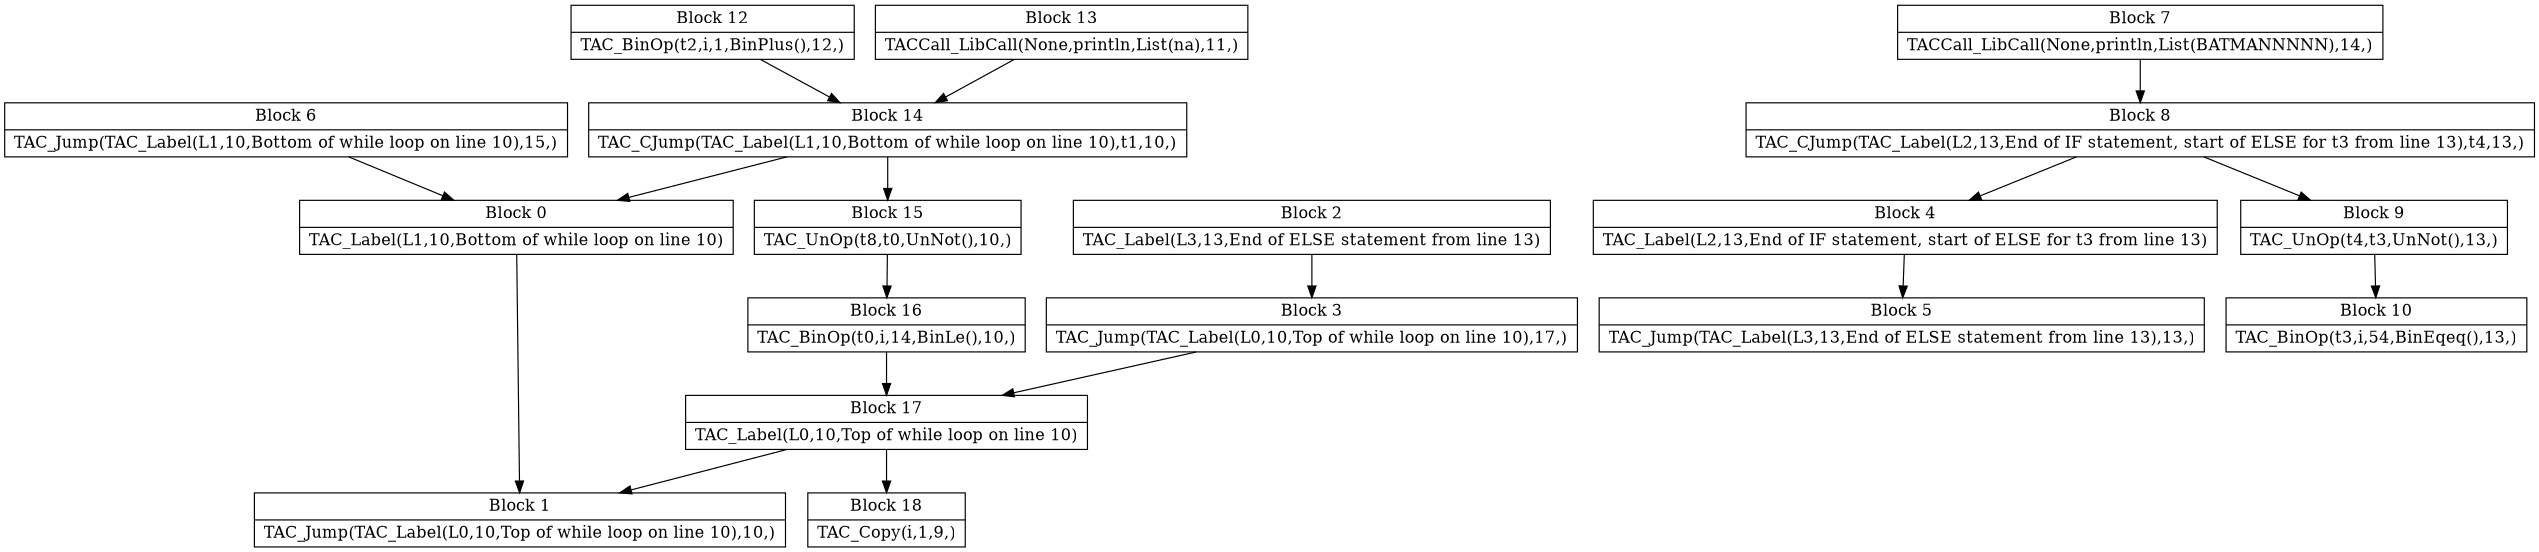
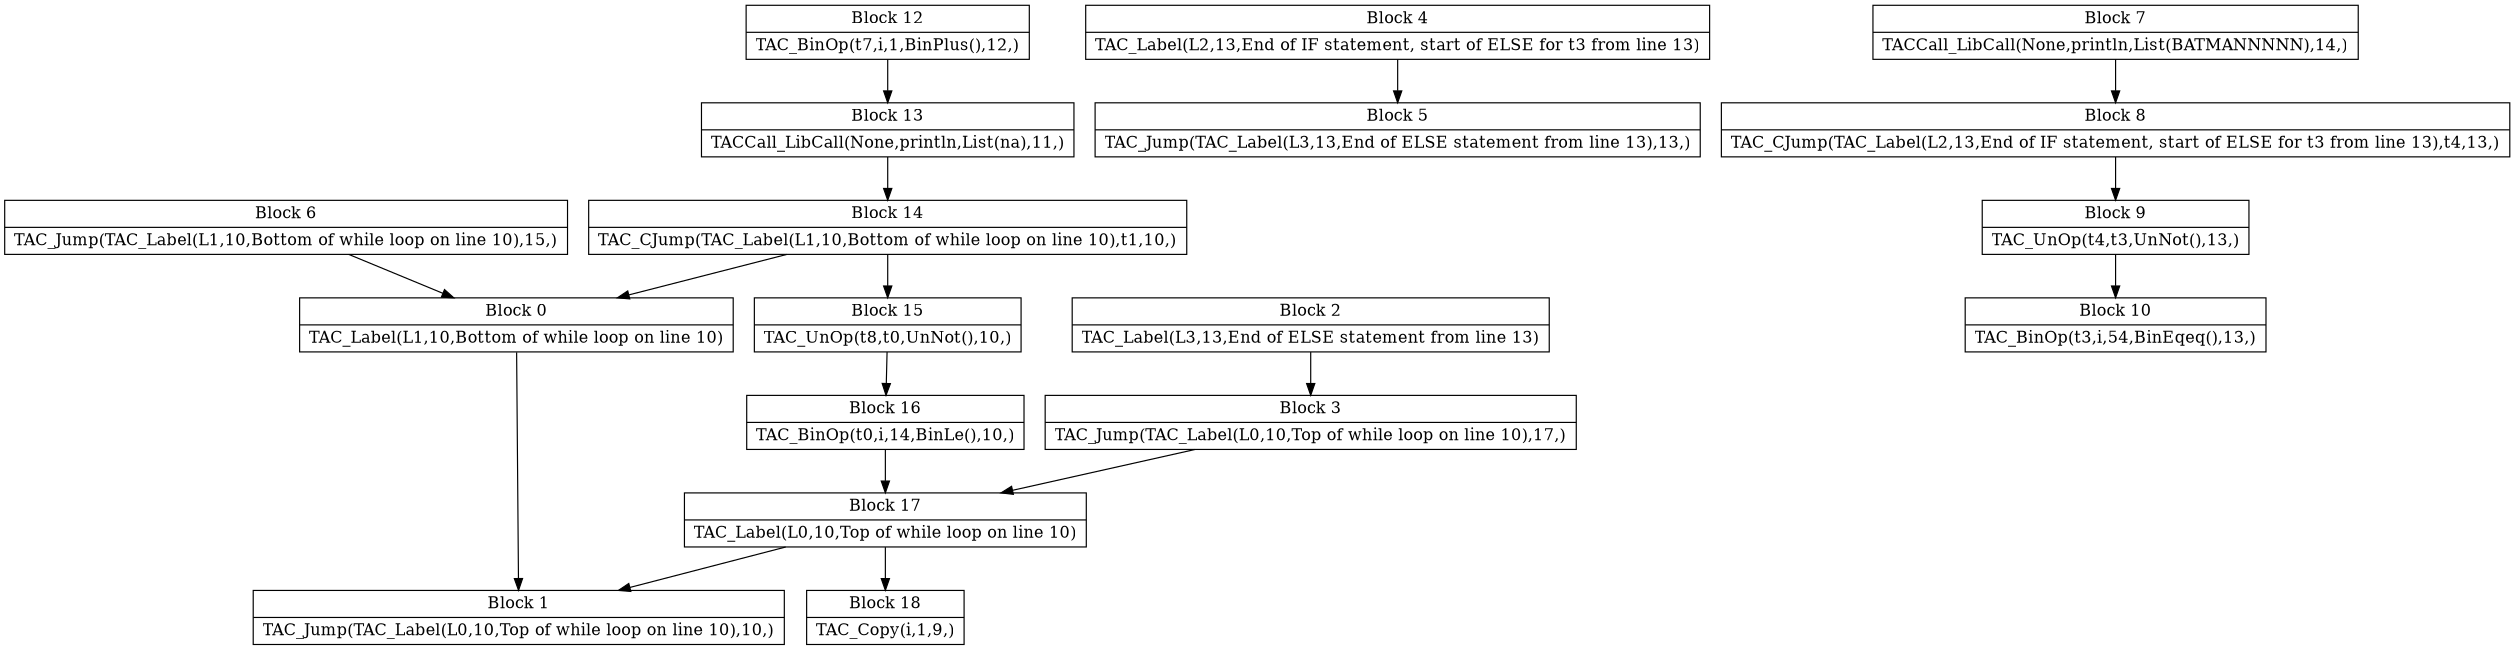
node "Block 12": text "TAC_BinOp(t2,i,1,BinPlus(),12,)" -> "TAC_BinOp(t7,i,1,BinPlus(),12,)"
edge "Block 12" -> "Block 14": now "Block 12" -> "Block 13"
edge "Block 8" -> "Block 4": removed
